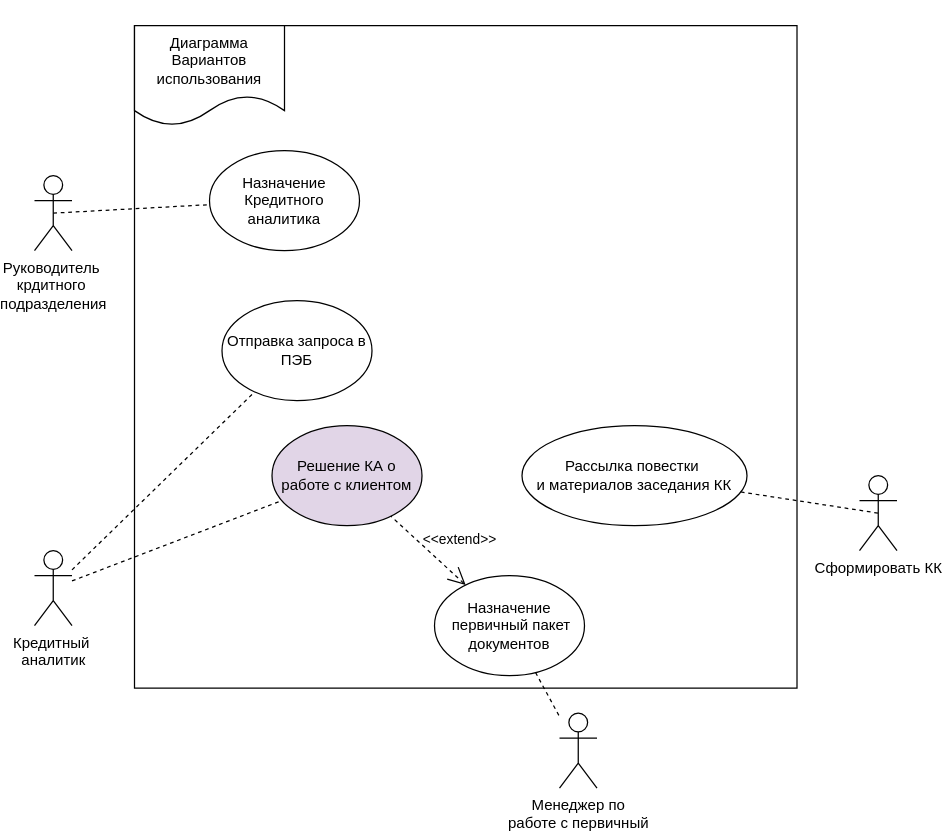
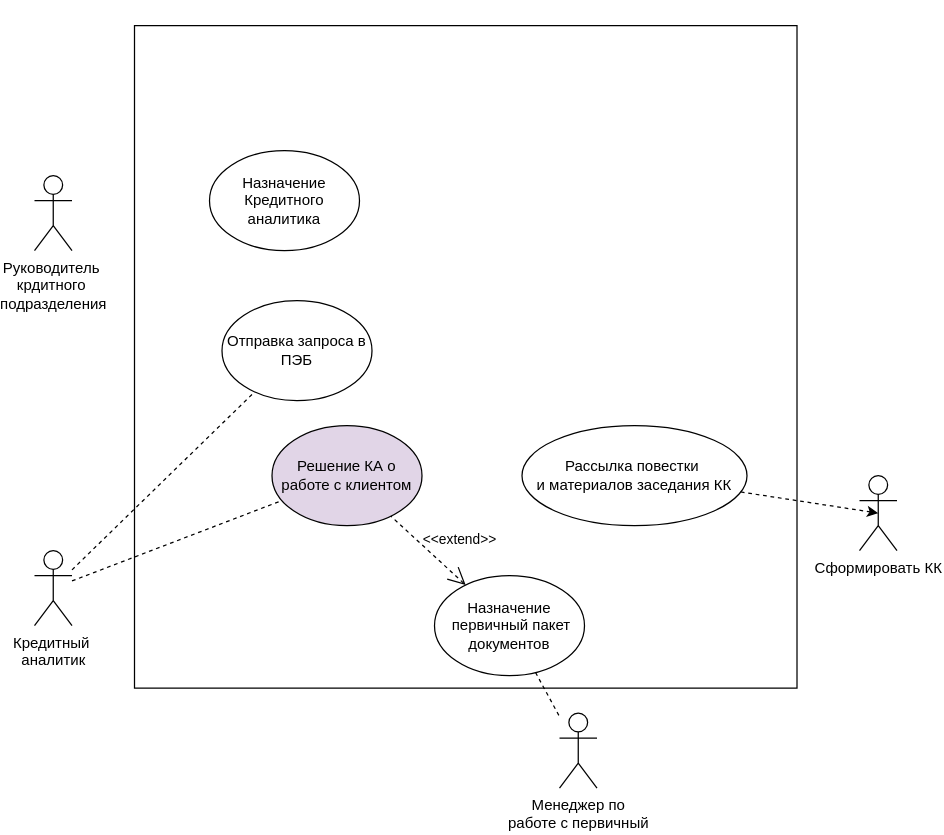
node "Диаграмма Вариантов использования": removed
edge "Назначение Кредитного аналитика" -- "Руководитель крдитного подразделения": removed
edge "Рассылка повестки и материалов заседания КК" -- "Сформировать КК": arrowhead none -> classic
